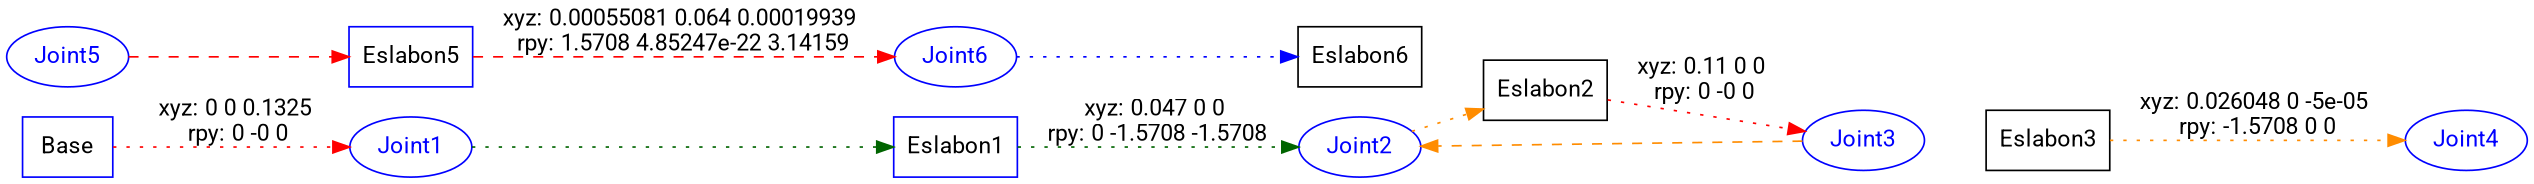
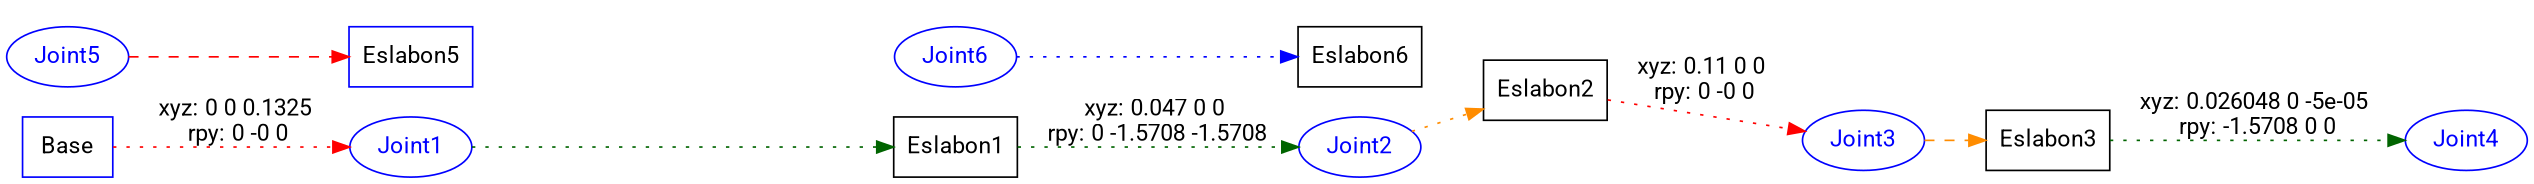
edge "Eslabon5" -> "Joint6": removed, label "xyz: 0.00055081 0.064 0.00019939 rpy: 1.5708 4.85247e-22 3.14159"
edge "Eslabon3" -> "Joint4": color darkorange -> darkgreen
edge "Joint3" -> "Joint2": now "Joint3" -> "Eslabon3"
node "Eslabon1": color blue -> black
